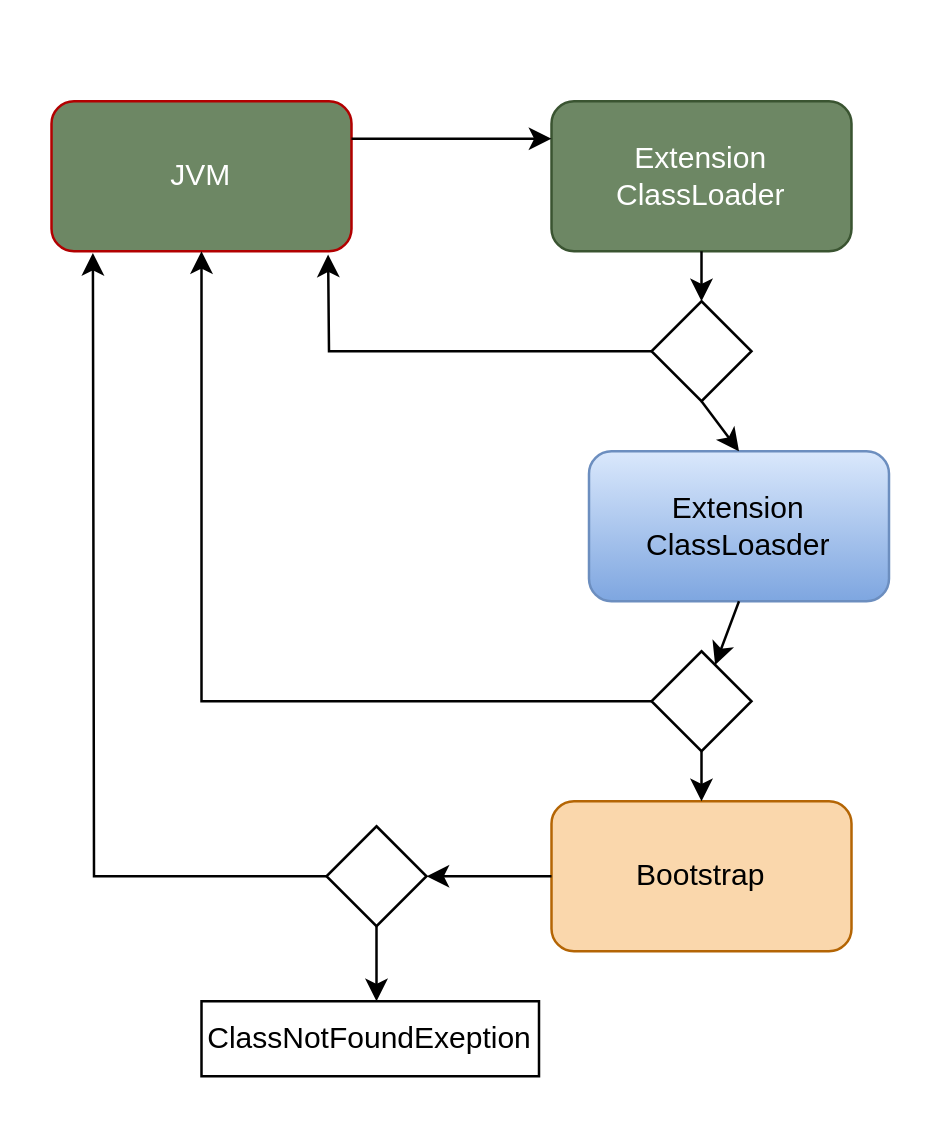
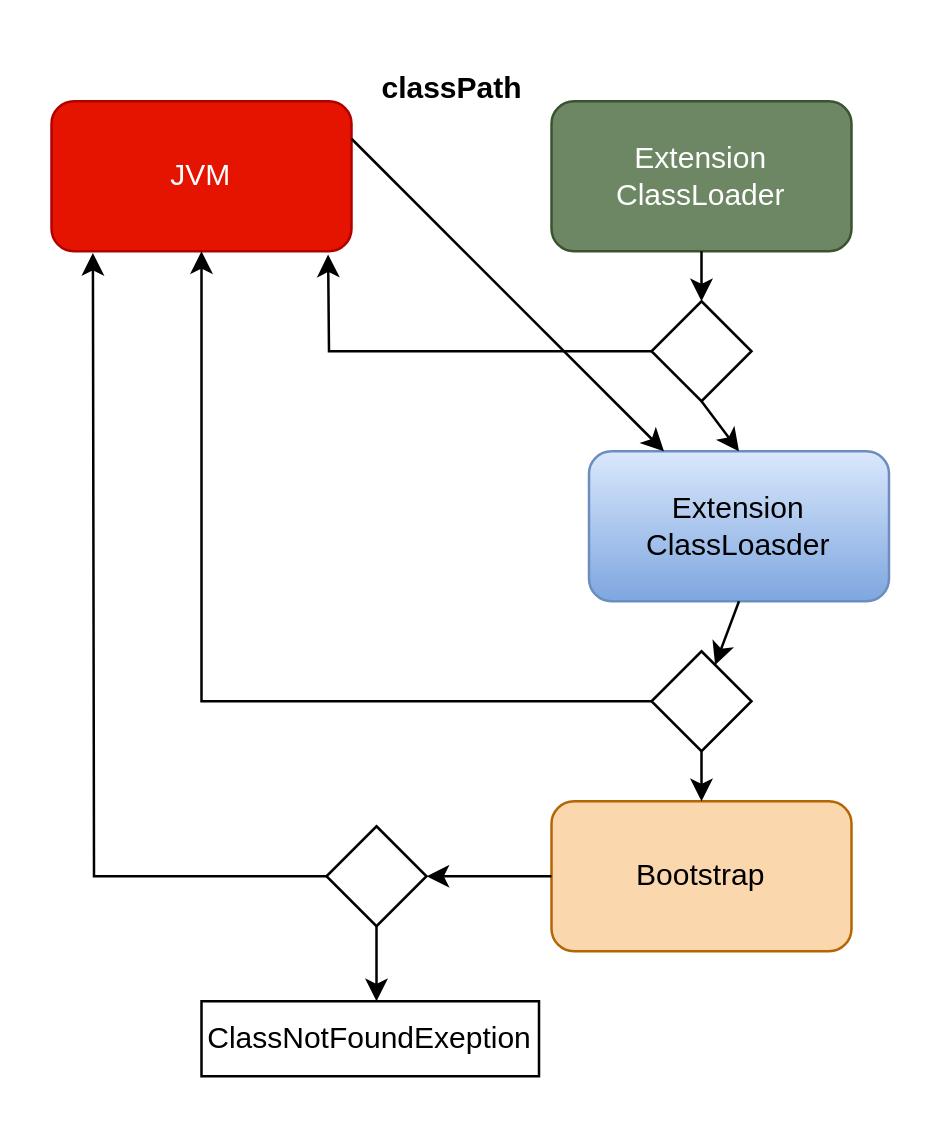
node "classPath": added
edge "JVM" -> "Extension ClassLoader": now "JVM" -> "Extension ClassLoasder"
node "JVM": fillcolor #6d8764 -> #e51400
